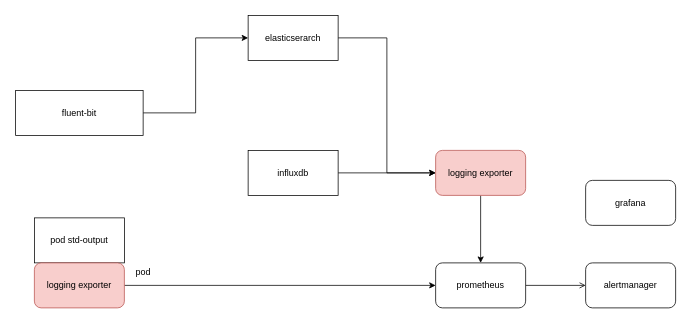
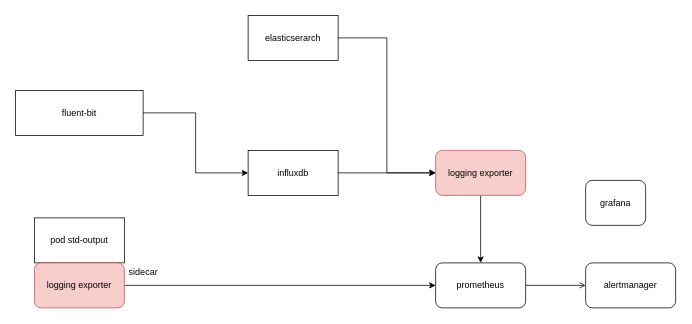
edge "fluent-bit" -> "elasticserarch": removed
edge "fluent-bit" -> "influxdb": added
node "grafana": size 90x45 -> 60x45
node "pod": label "pod" -> "sidecar"
